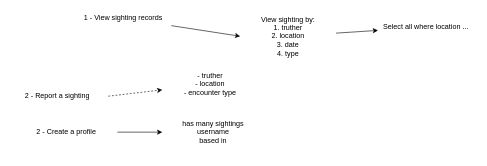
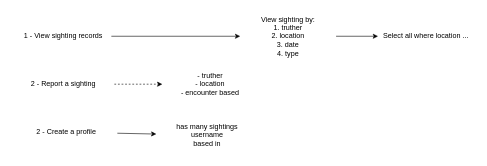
node "1 - View sighting records": moved (123, 18) -> (63, 36)
node "Select all where location ...": moved (426, 27) -> (426, 36)
node "- truther - location - encounter type": label "- truther - location - encounter type" -> "- truther - location - encounter based"
node "2 - Report a sighting": moved (57, 96) -> (63, 84)
node "has many sightings username based in": moved (213, 132) -> (207, 135)
